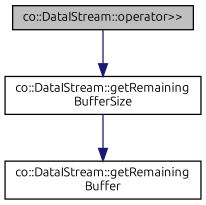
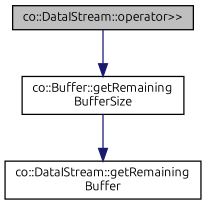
node "co::DataIStream::getRemaining BufferSize": label "co::DataIStream::getRemaining BufferSize" -> "co::Buffer::getRemaining BufferSize"
